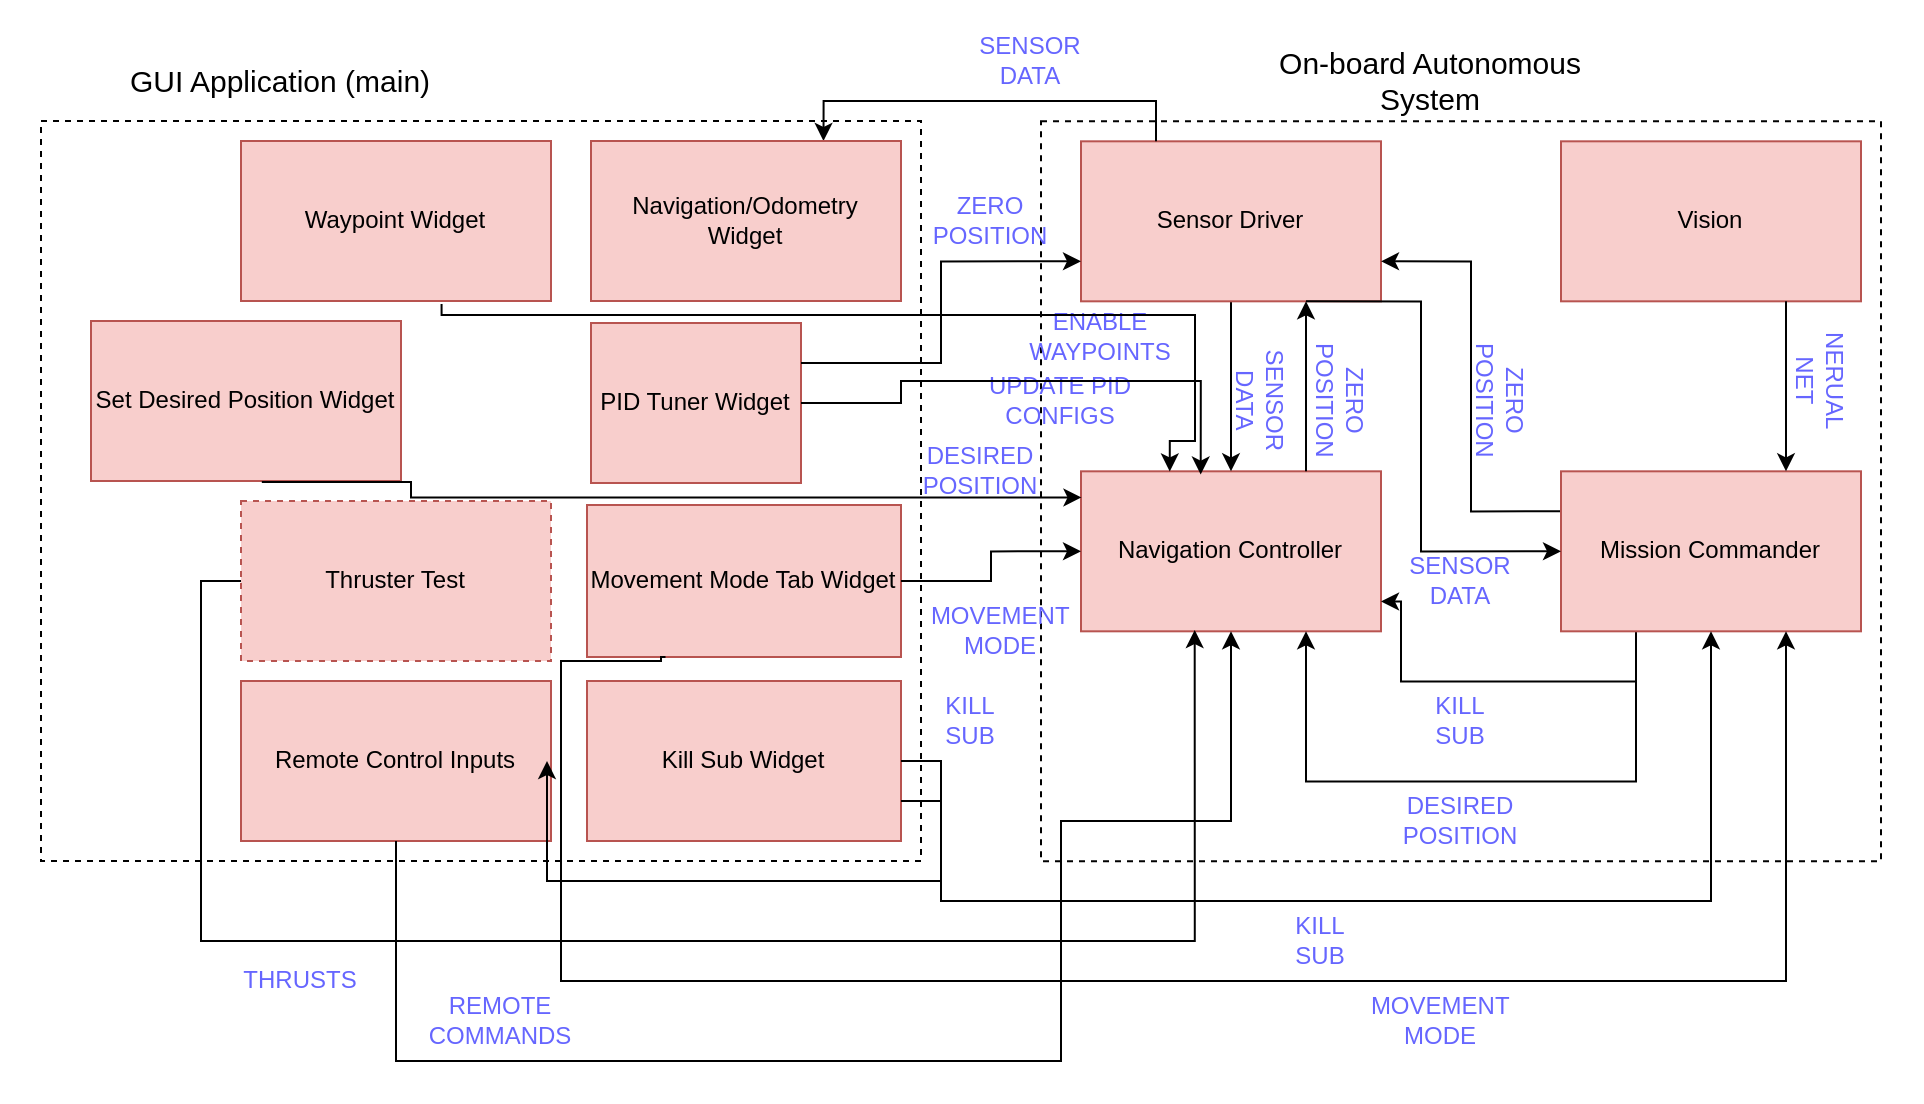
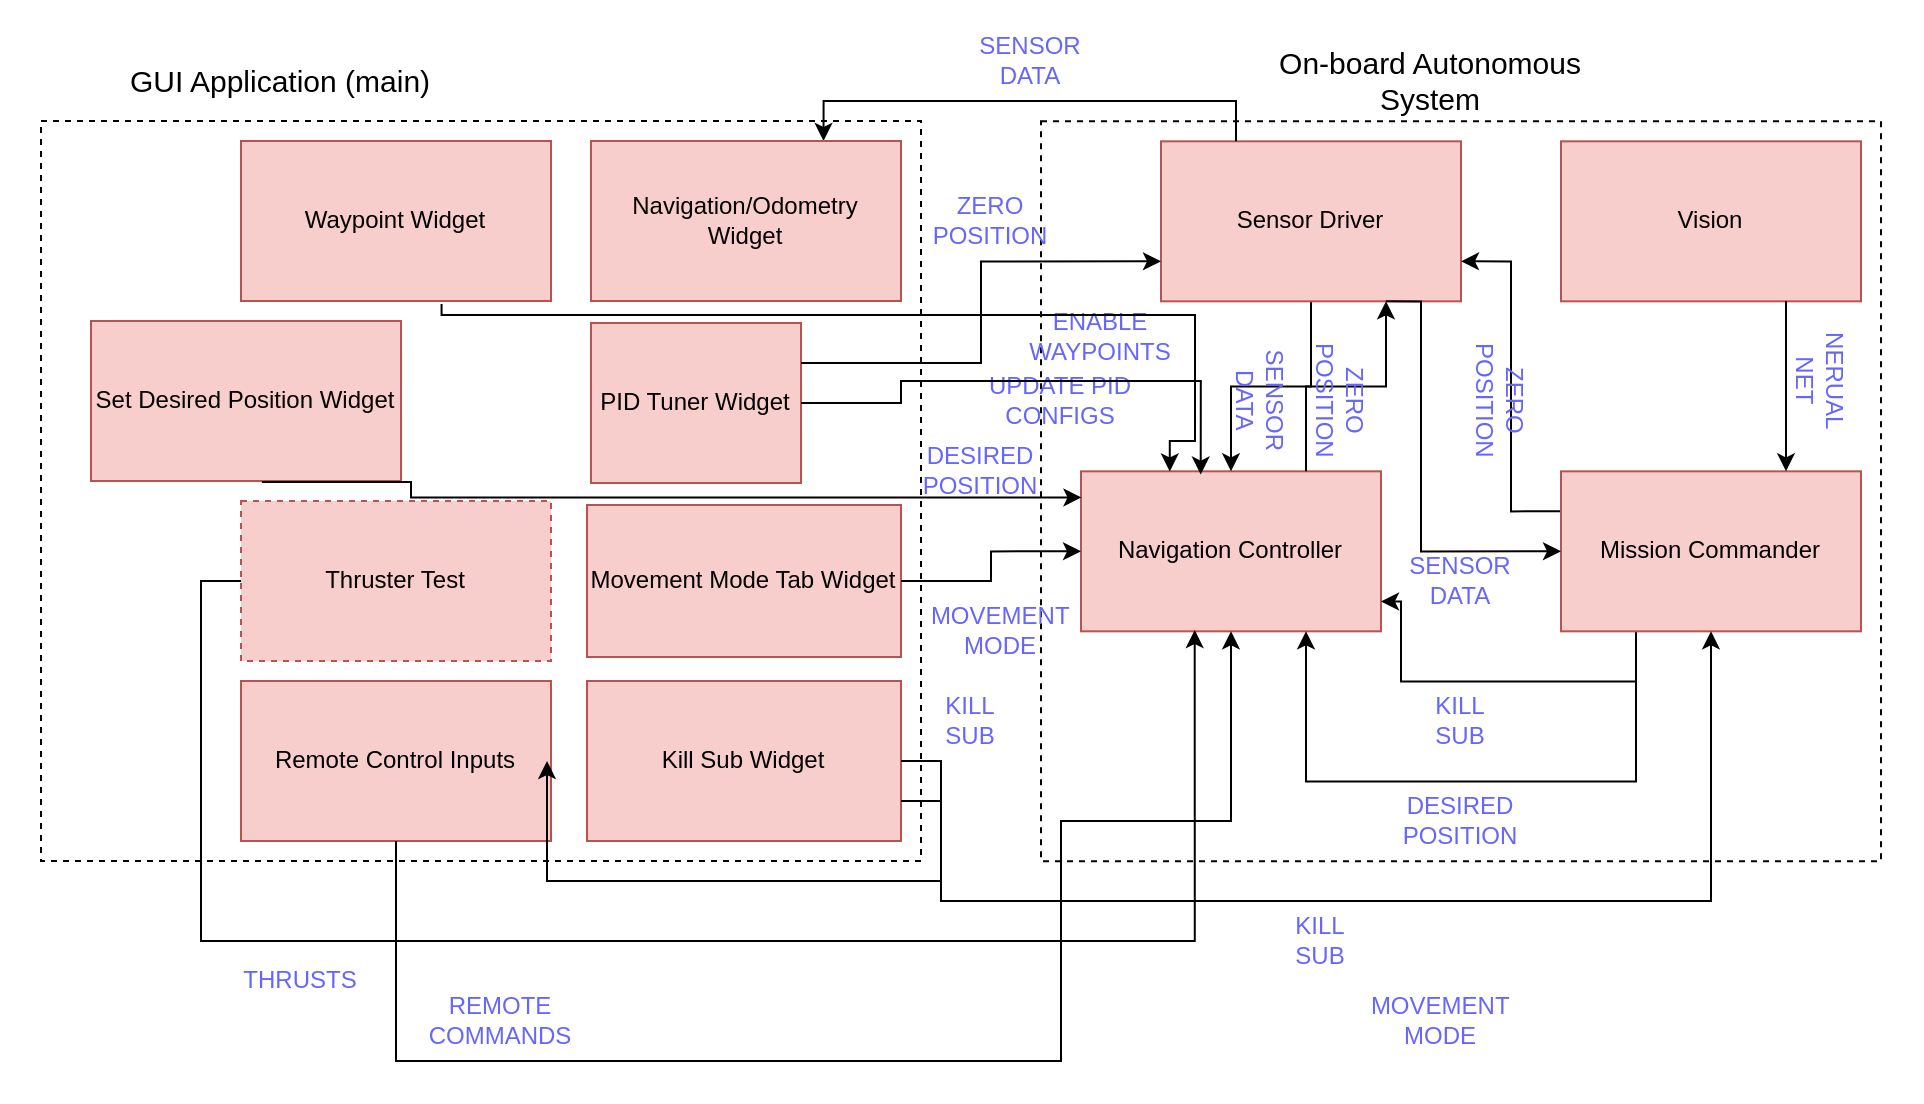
node "Sensor Driver": moved (1231, 221) -> (1311, 221)
edge "Movement Mode Tab Widget" -> "Mission Commander": removed
